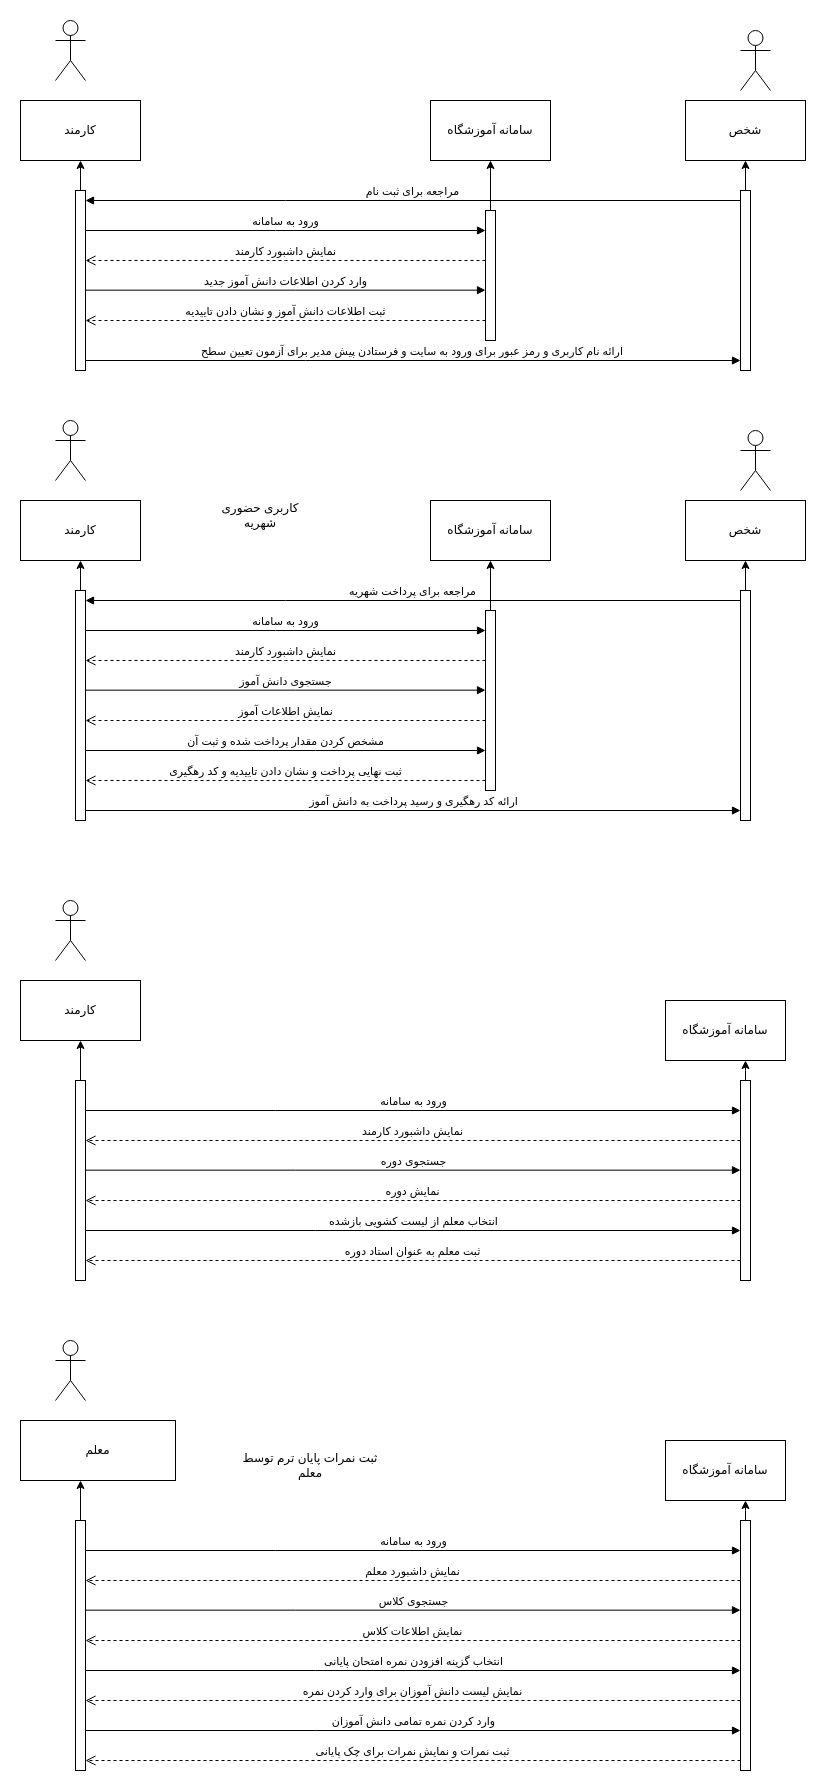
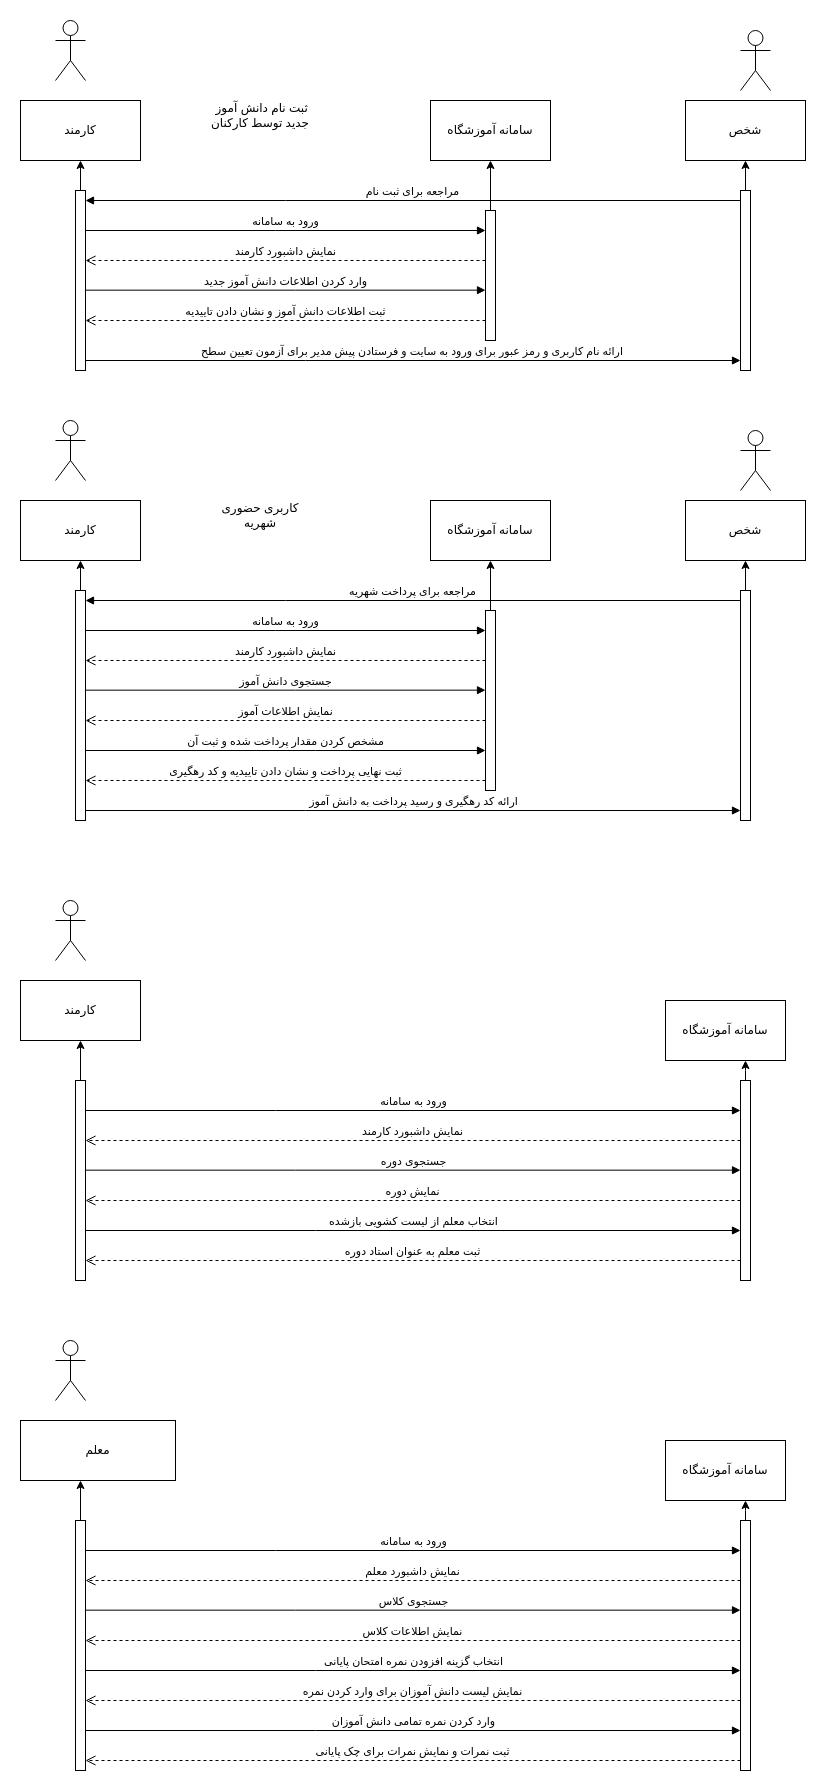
node "ثبت نام دانش آموز جدید توسط کارکنان": added
node "ثبت نمرات پایان ترم توسط معلم": removed
